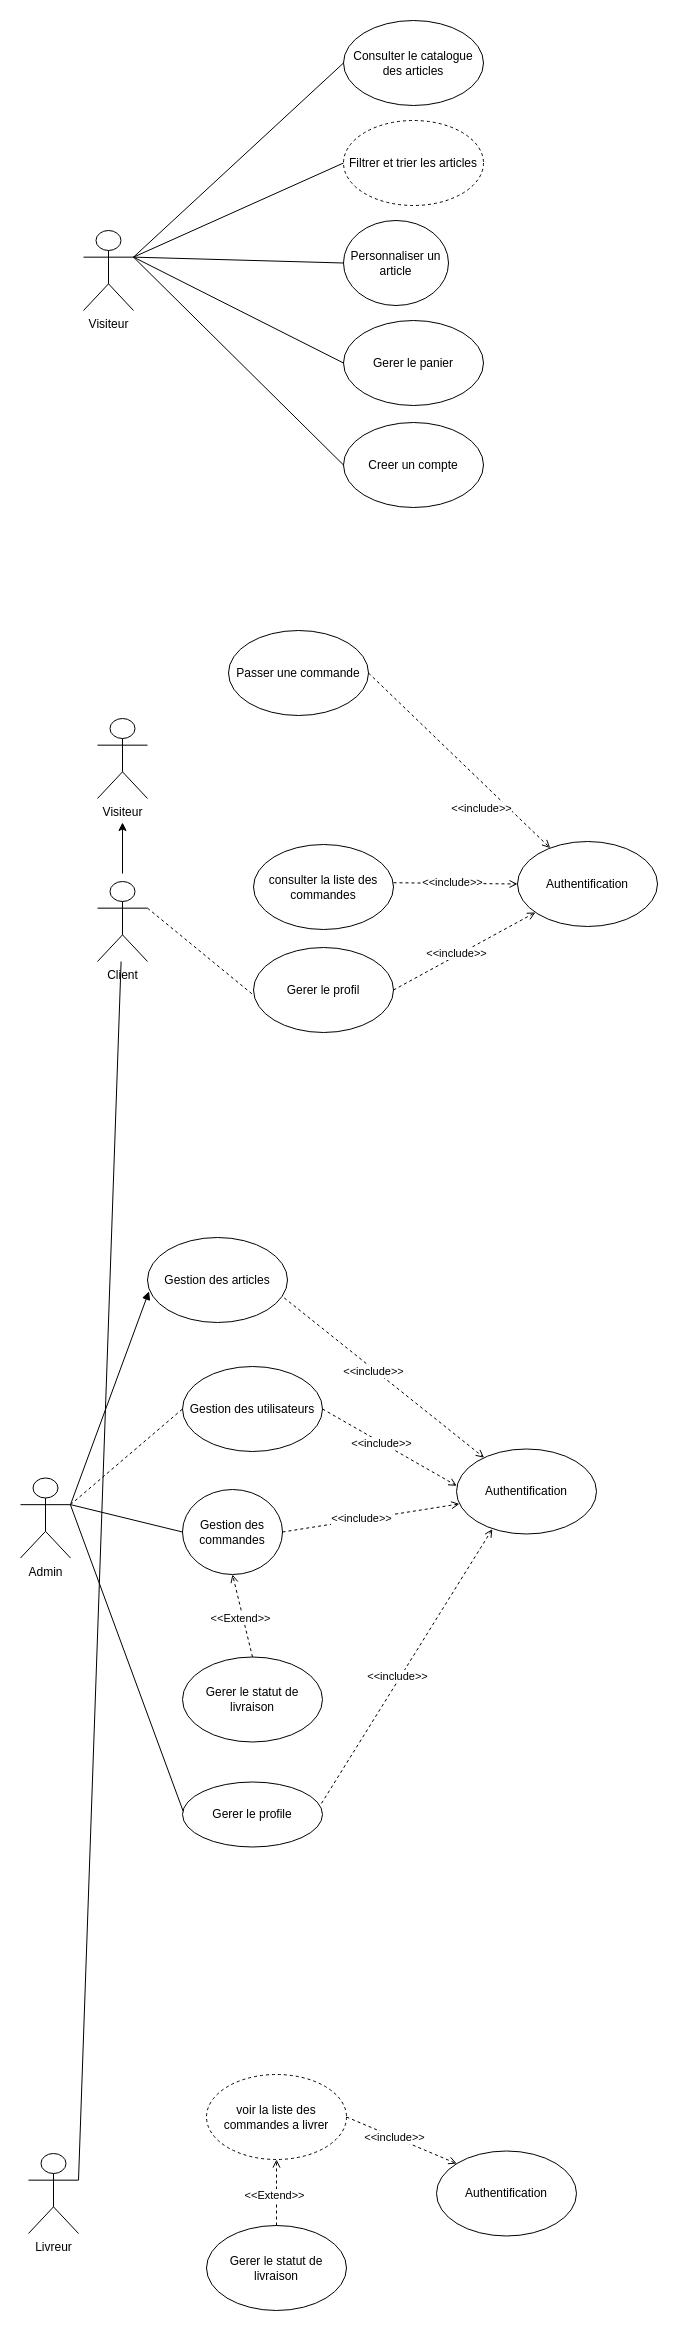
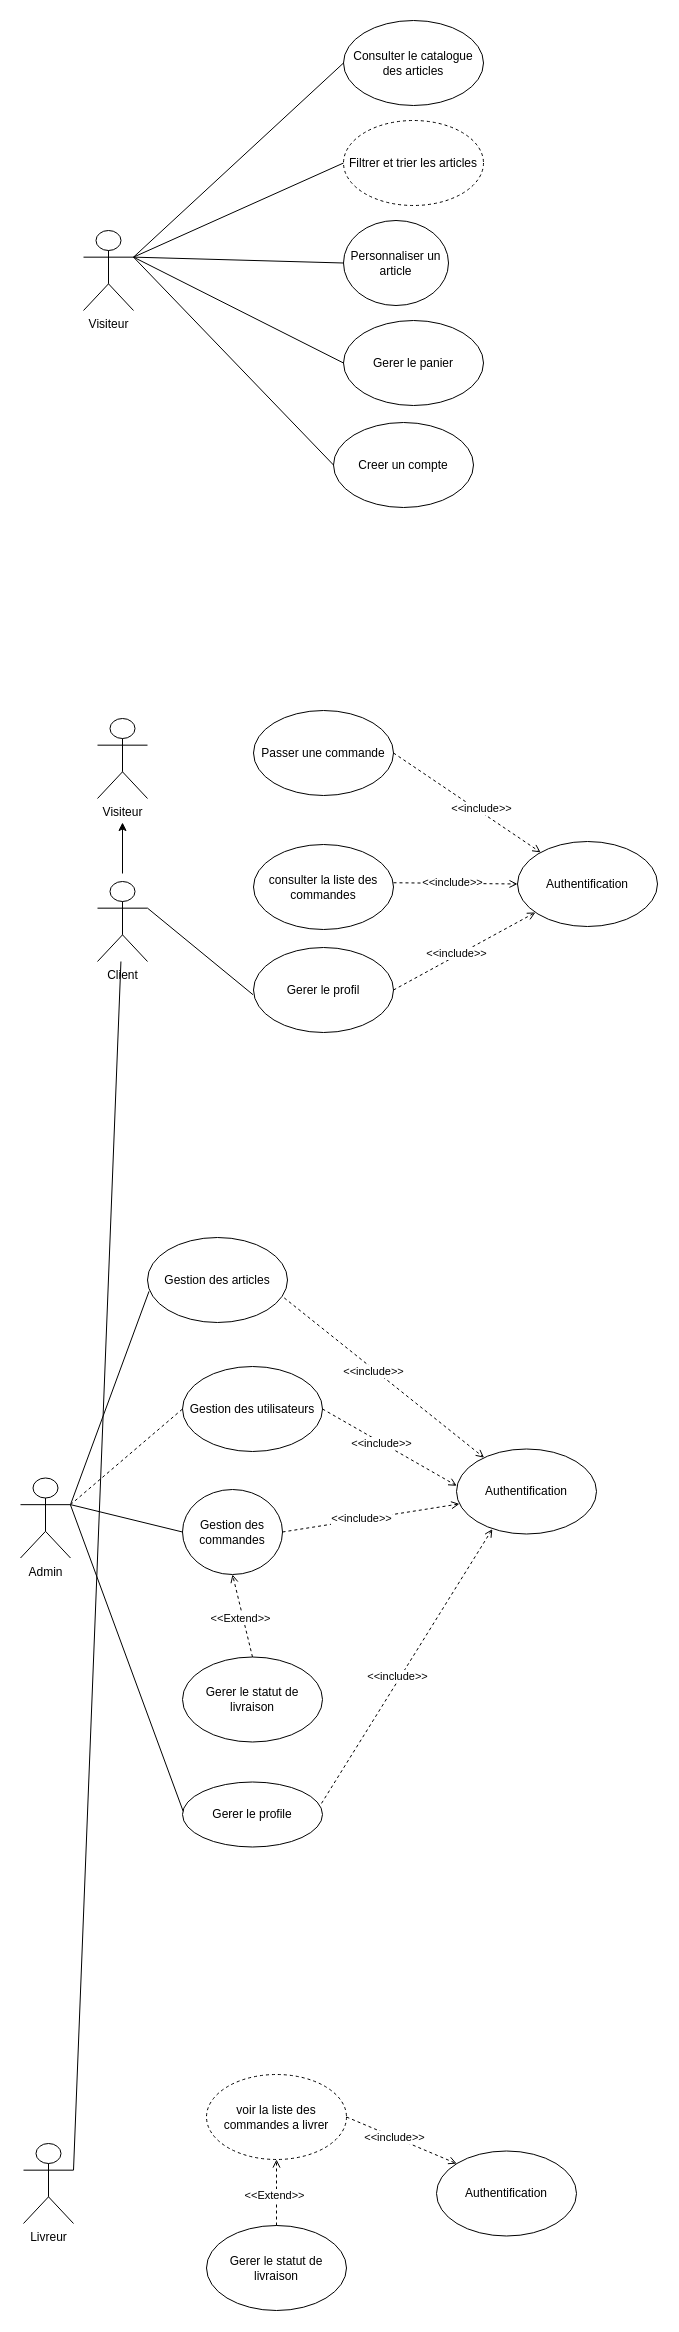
node "Creer un compte": moved (414, 465) -> (404, 465)
node "Passer une commande": moved (299, 673) -> (324, 753)
edge "Client" -- "Gerer le profil": style dashed -> solid
edge "Admin" -> "Gestion des articles": arrowhead block -> none
node "Livreur": moved (54, 2194) -> (49, 2184)
